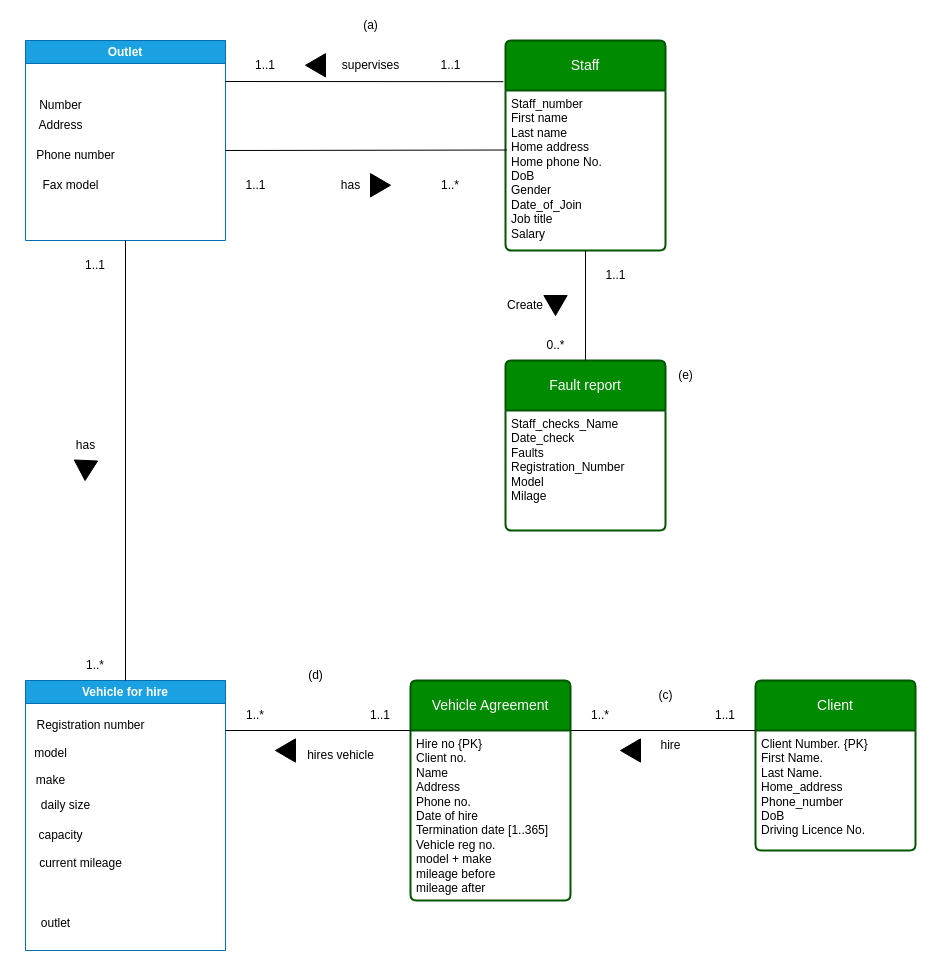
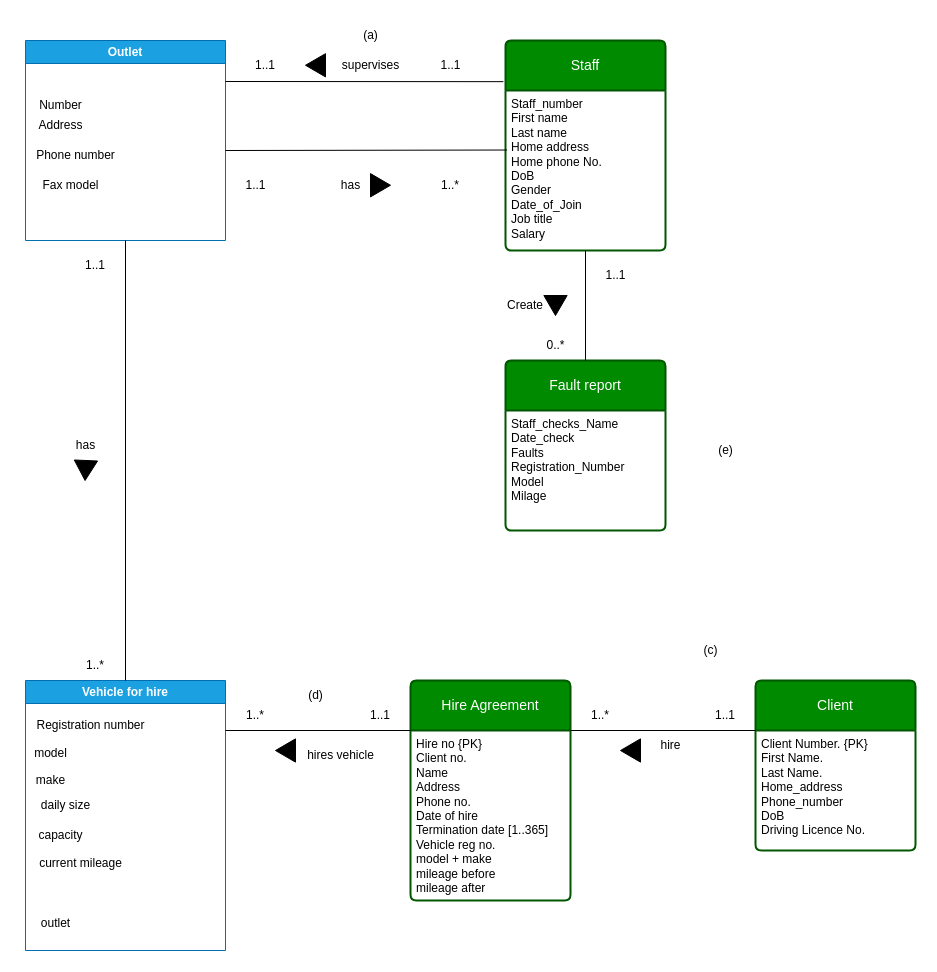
node "(a)": moved (371, 26) -> (371, 36)
node "(e)": moved (686, 376) -> (726, 451)
node "(d)": moved (316, 676) -> (316, 696)
node "(c)": moved (666, 696) -> (711, 651)
node "Vehicle Agreement": label "Vehicle Agreement" -> "Hire Agreement"
